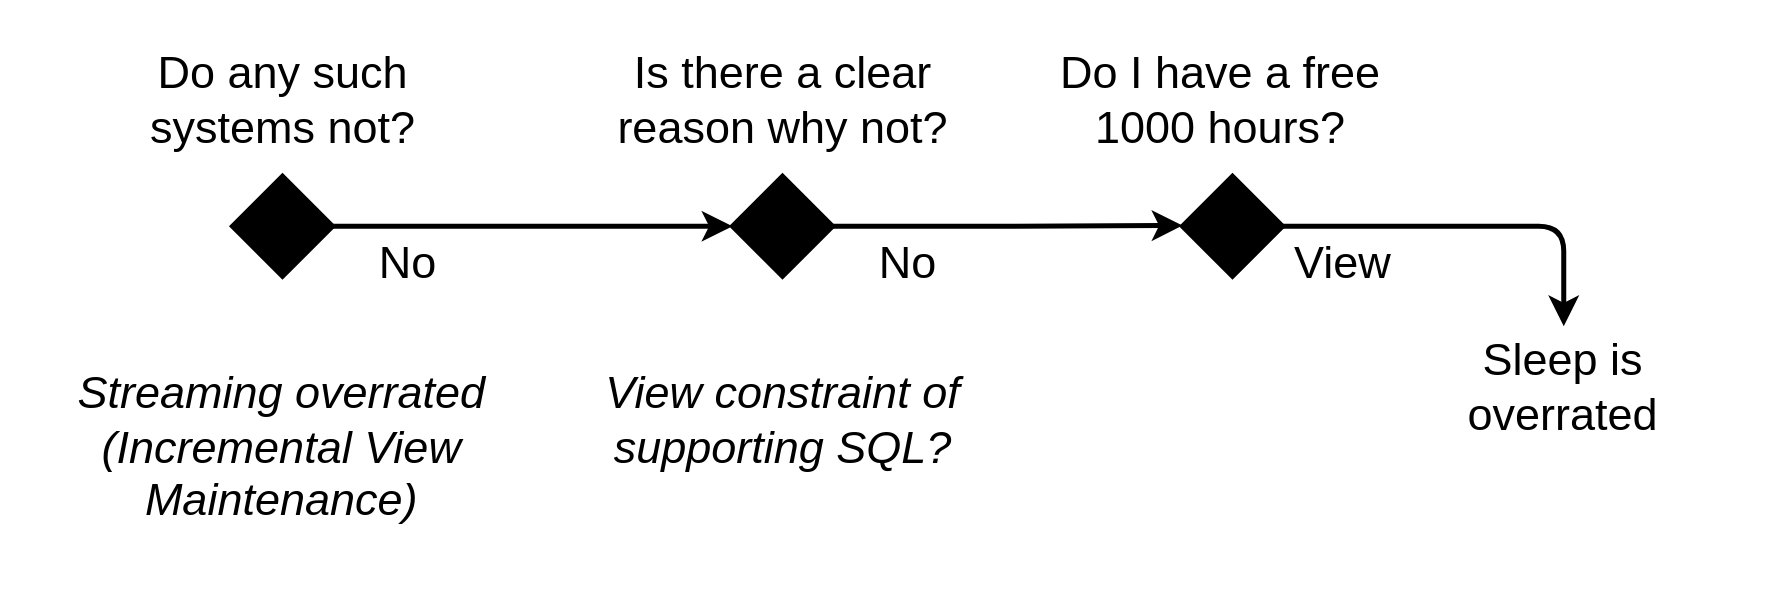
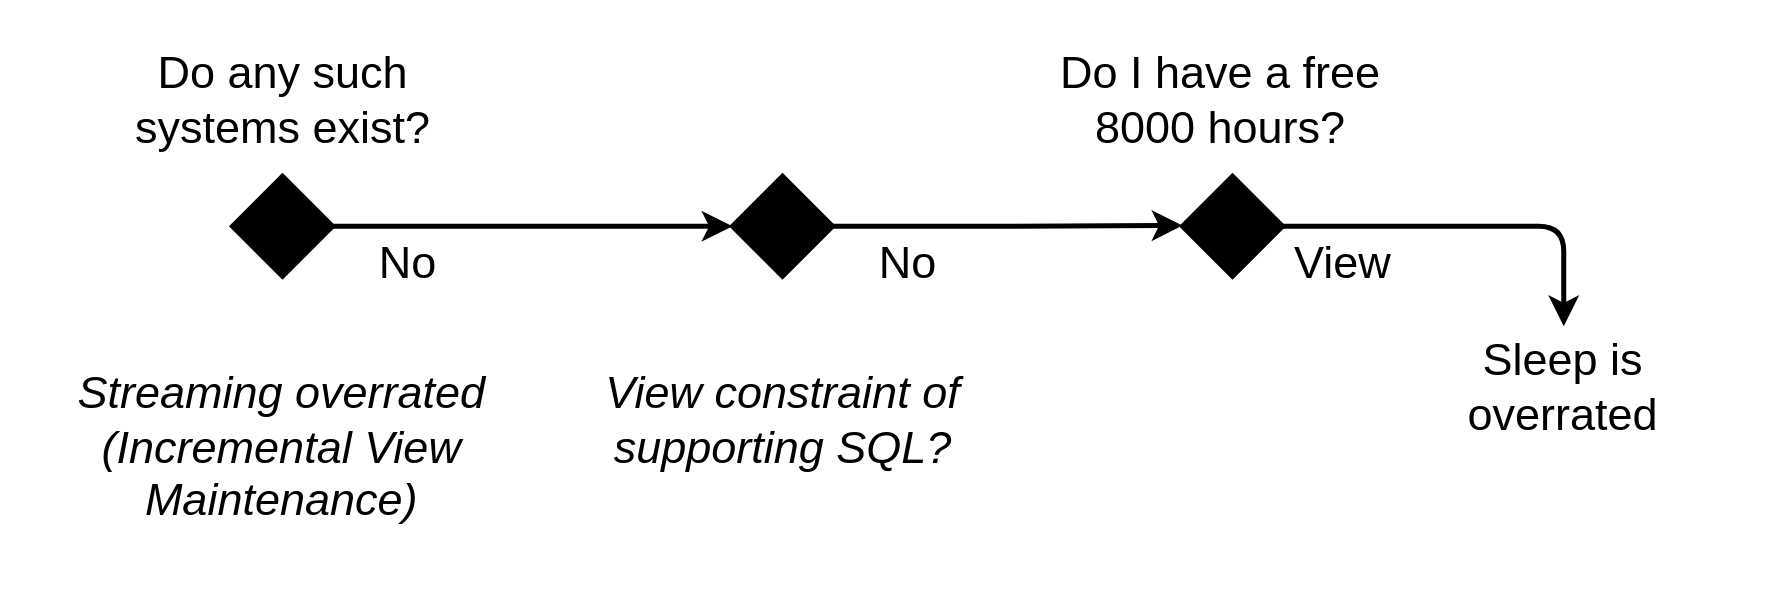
node "Do any such systems not?": label "Do any such systems not?" -> "Do any such systems exist?"
node "Is there a clear reason why not?": removed
node "Do I have a free 1000 hours?": label "Do I have a free 1000 hours?" -> "Do I have a free 8000 hours?"
